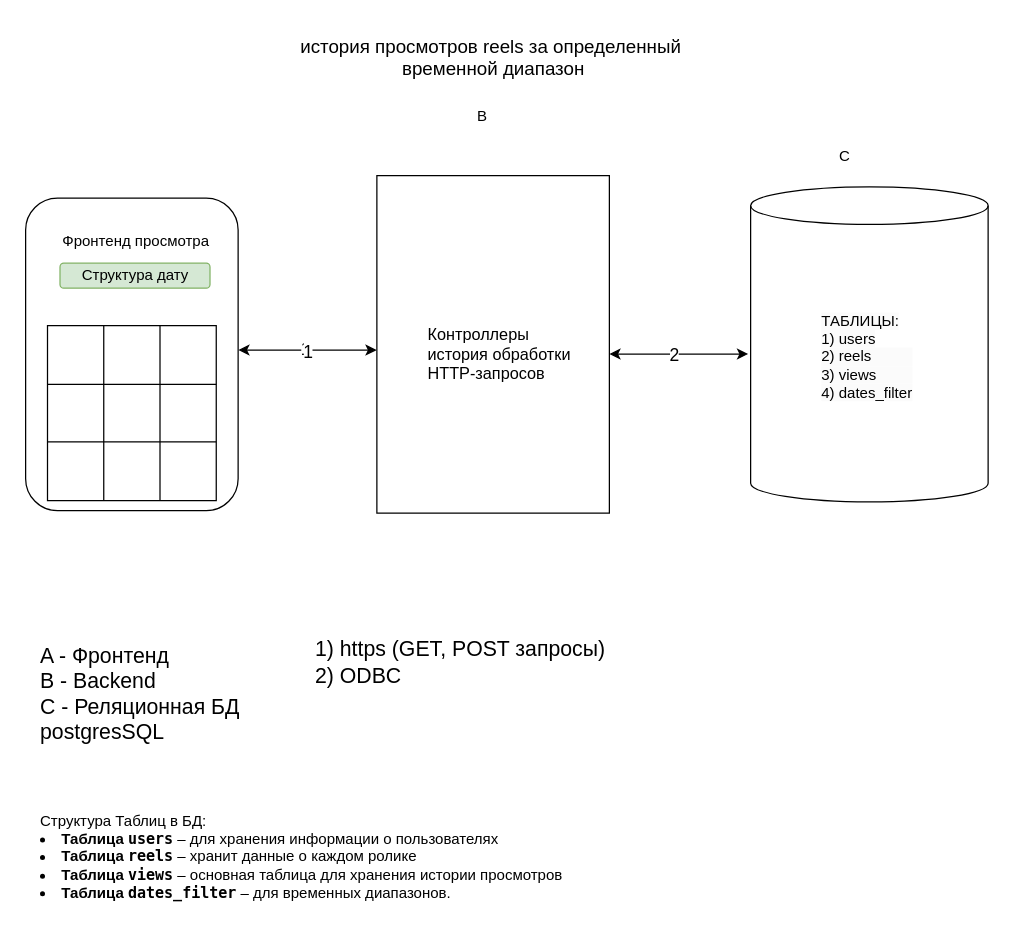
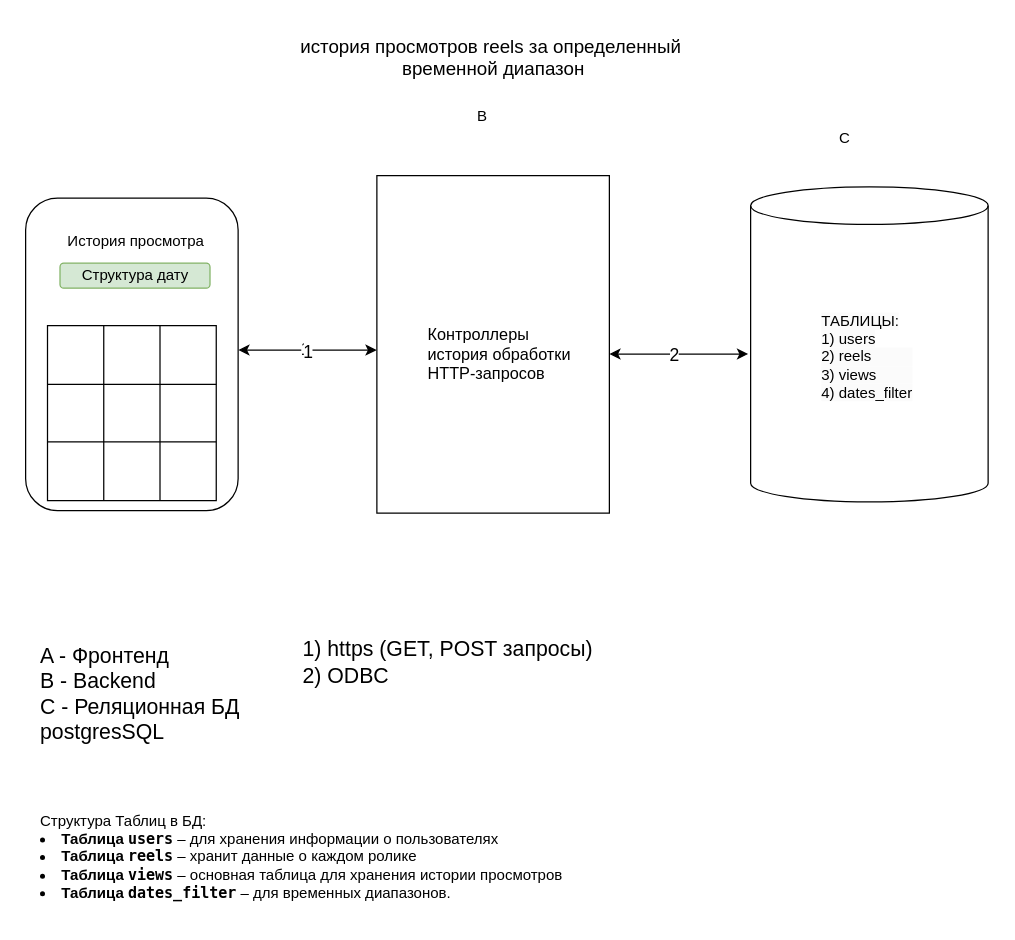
node "C": moved (844, 157) -> (844, 138)
node "Фронтенд просмотра": label "Фронтенд просмотра" -> "История просмотра"
node "1) https (GET, POST запросы) 2) ODBC": moved (476, 663) -> (463, 663)
